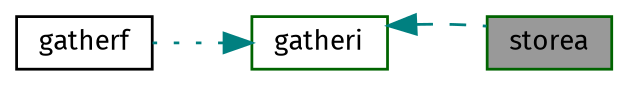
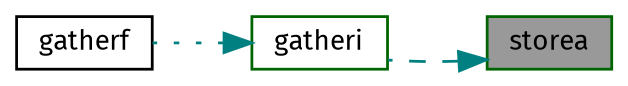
edge "storea" -> "gatheri": reversed
